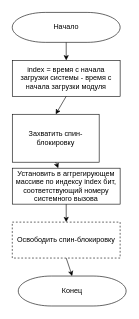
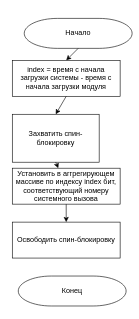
node "Начало": moved (66, 27) -> (78, 33)
node "Освободить спин-блокировку": style dashed -> solid
edge "Освободить спин-блокировку" -> "Конец": removed
